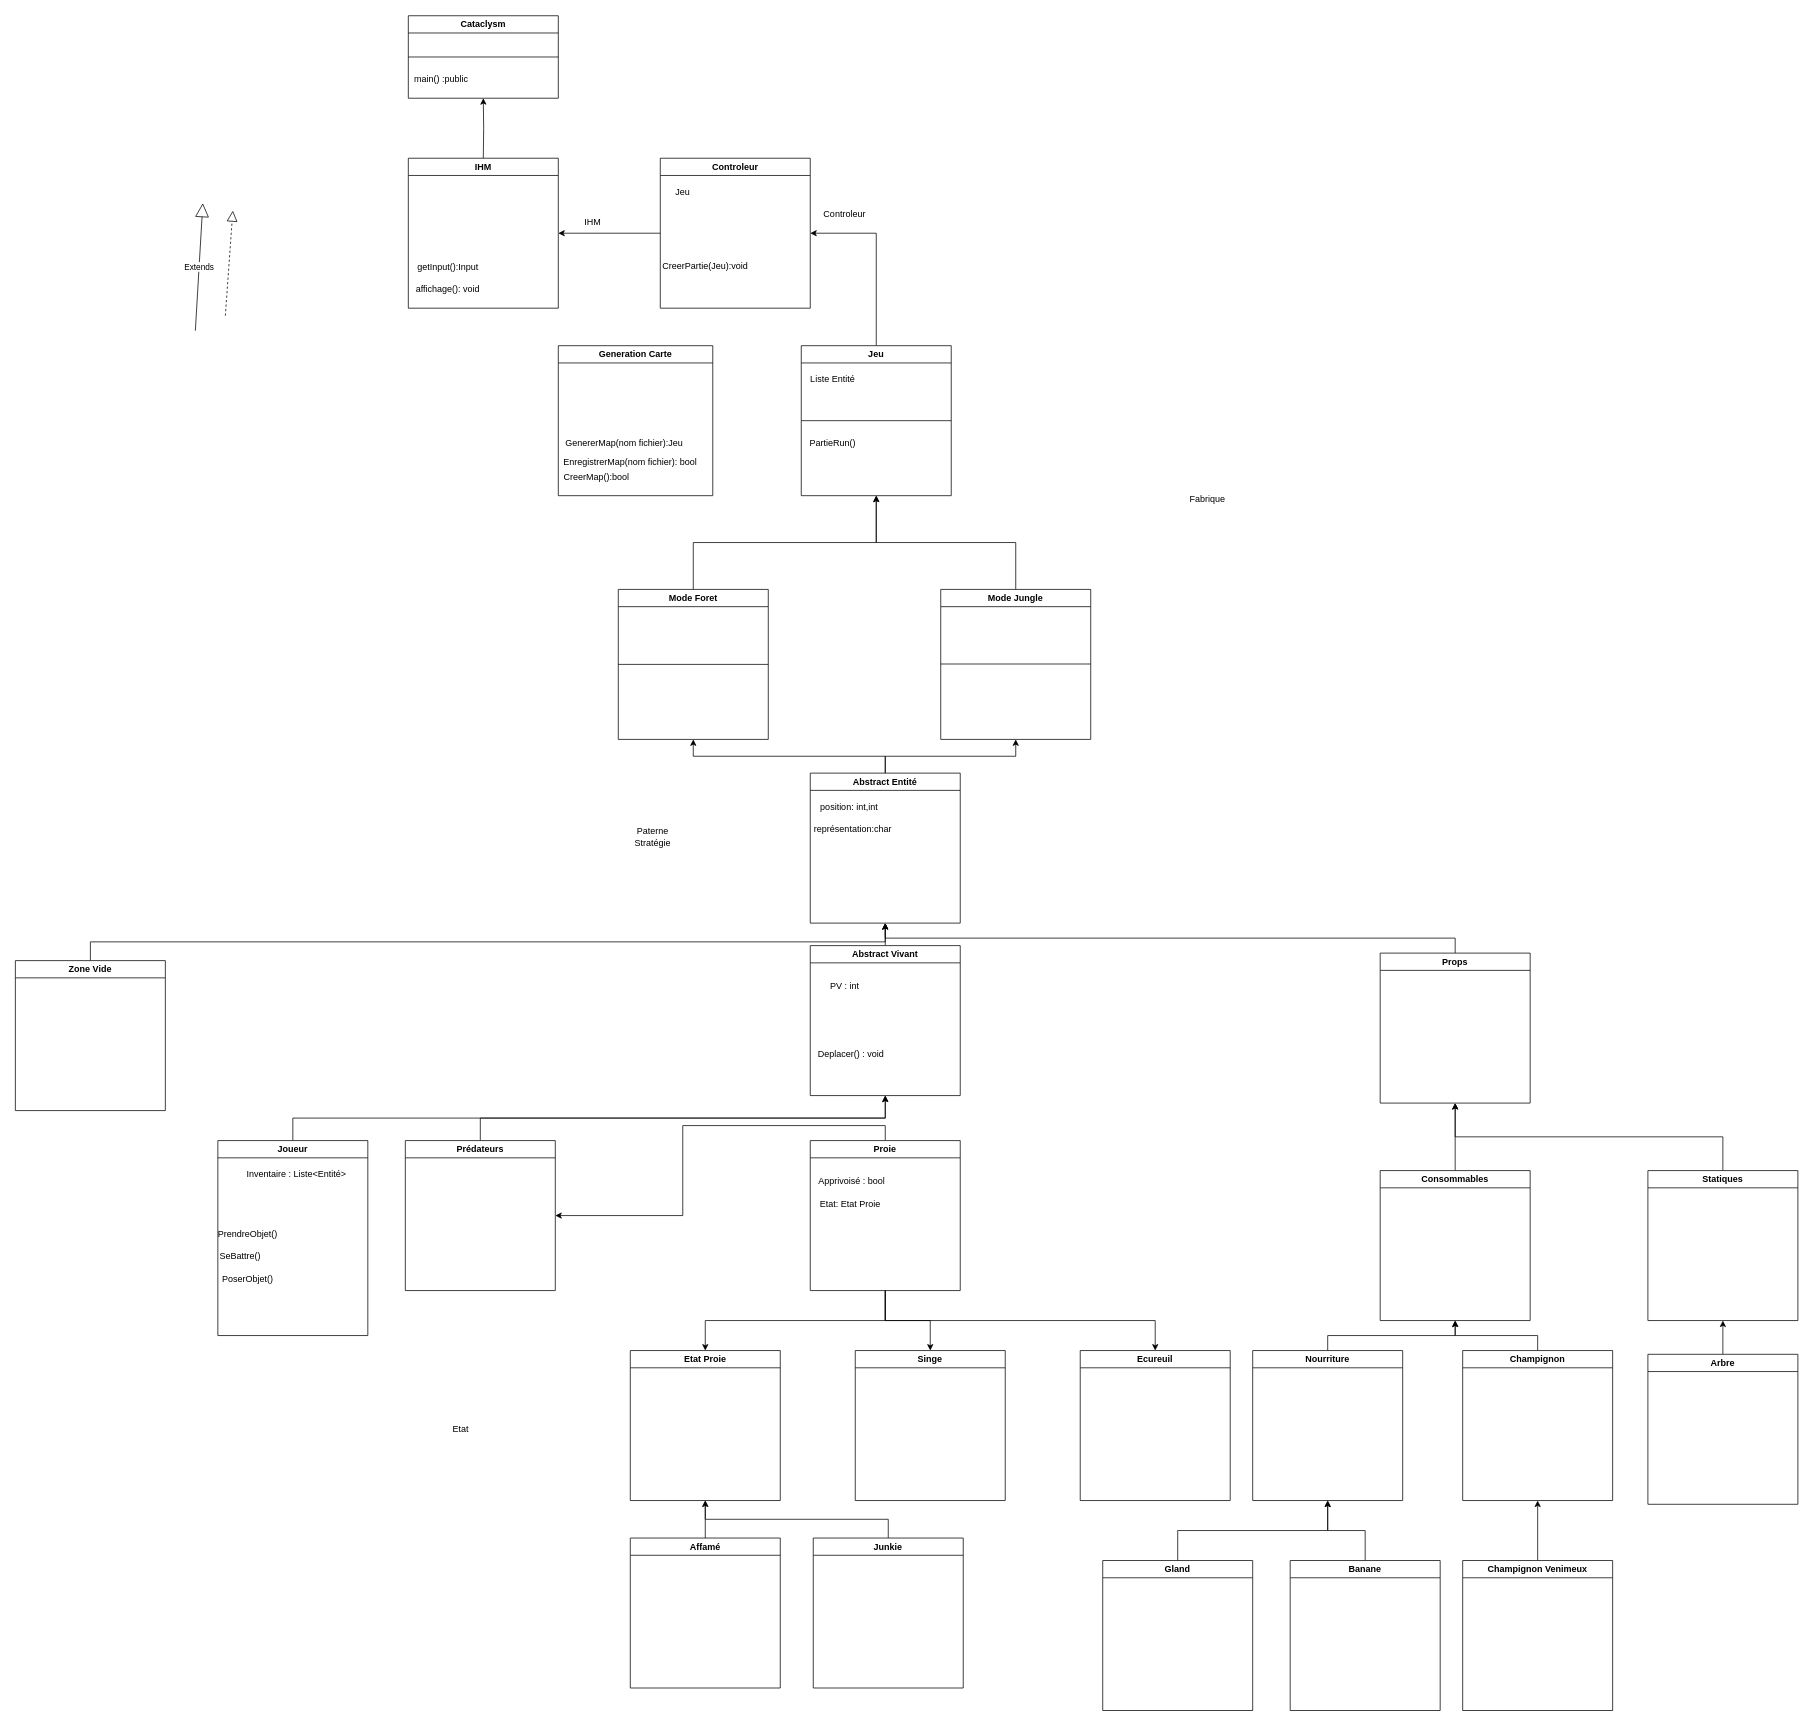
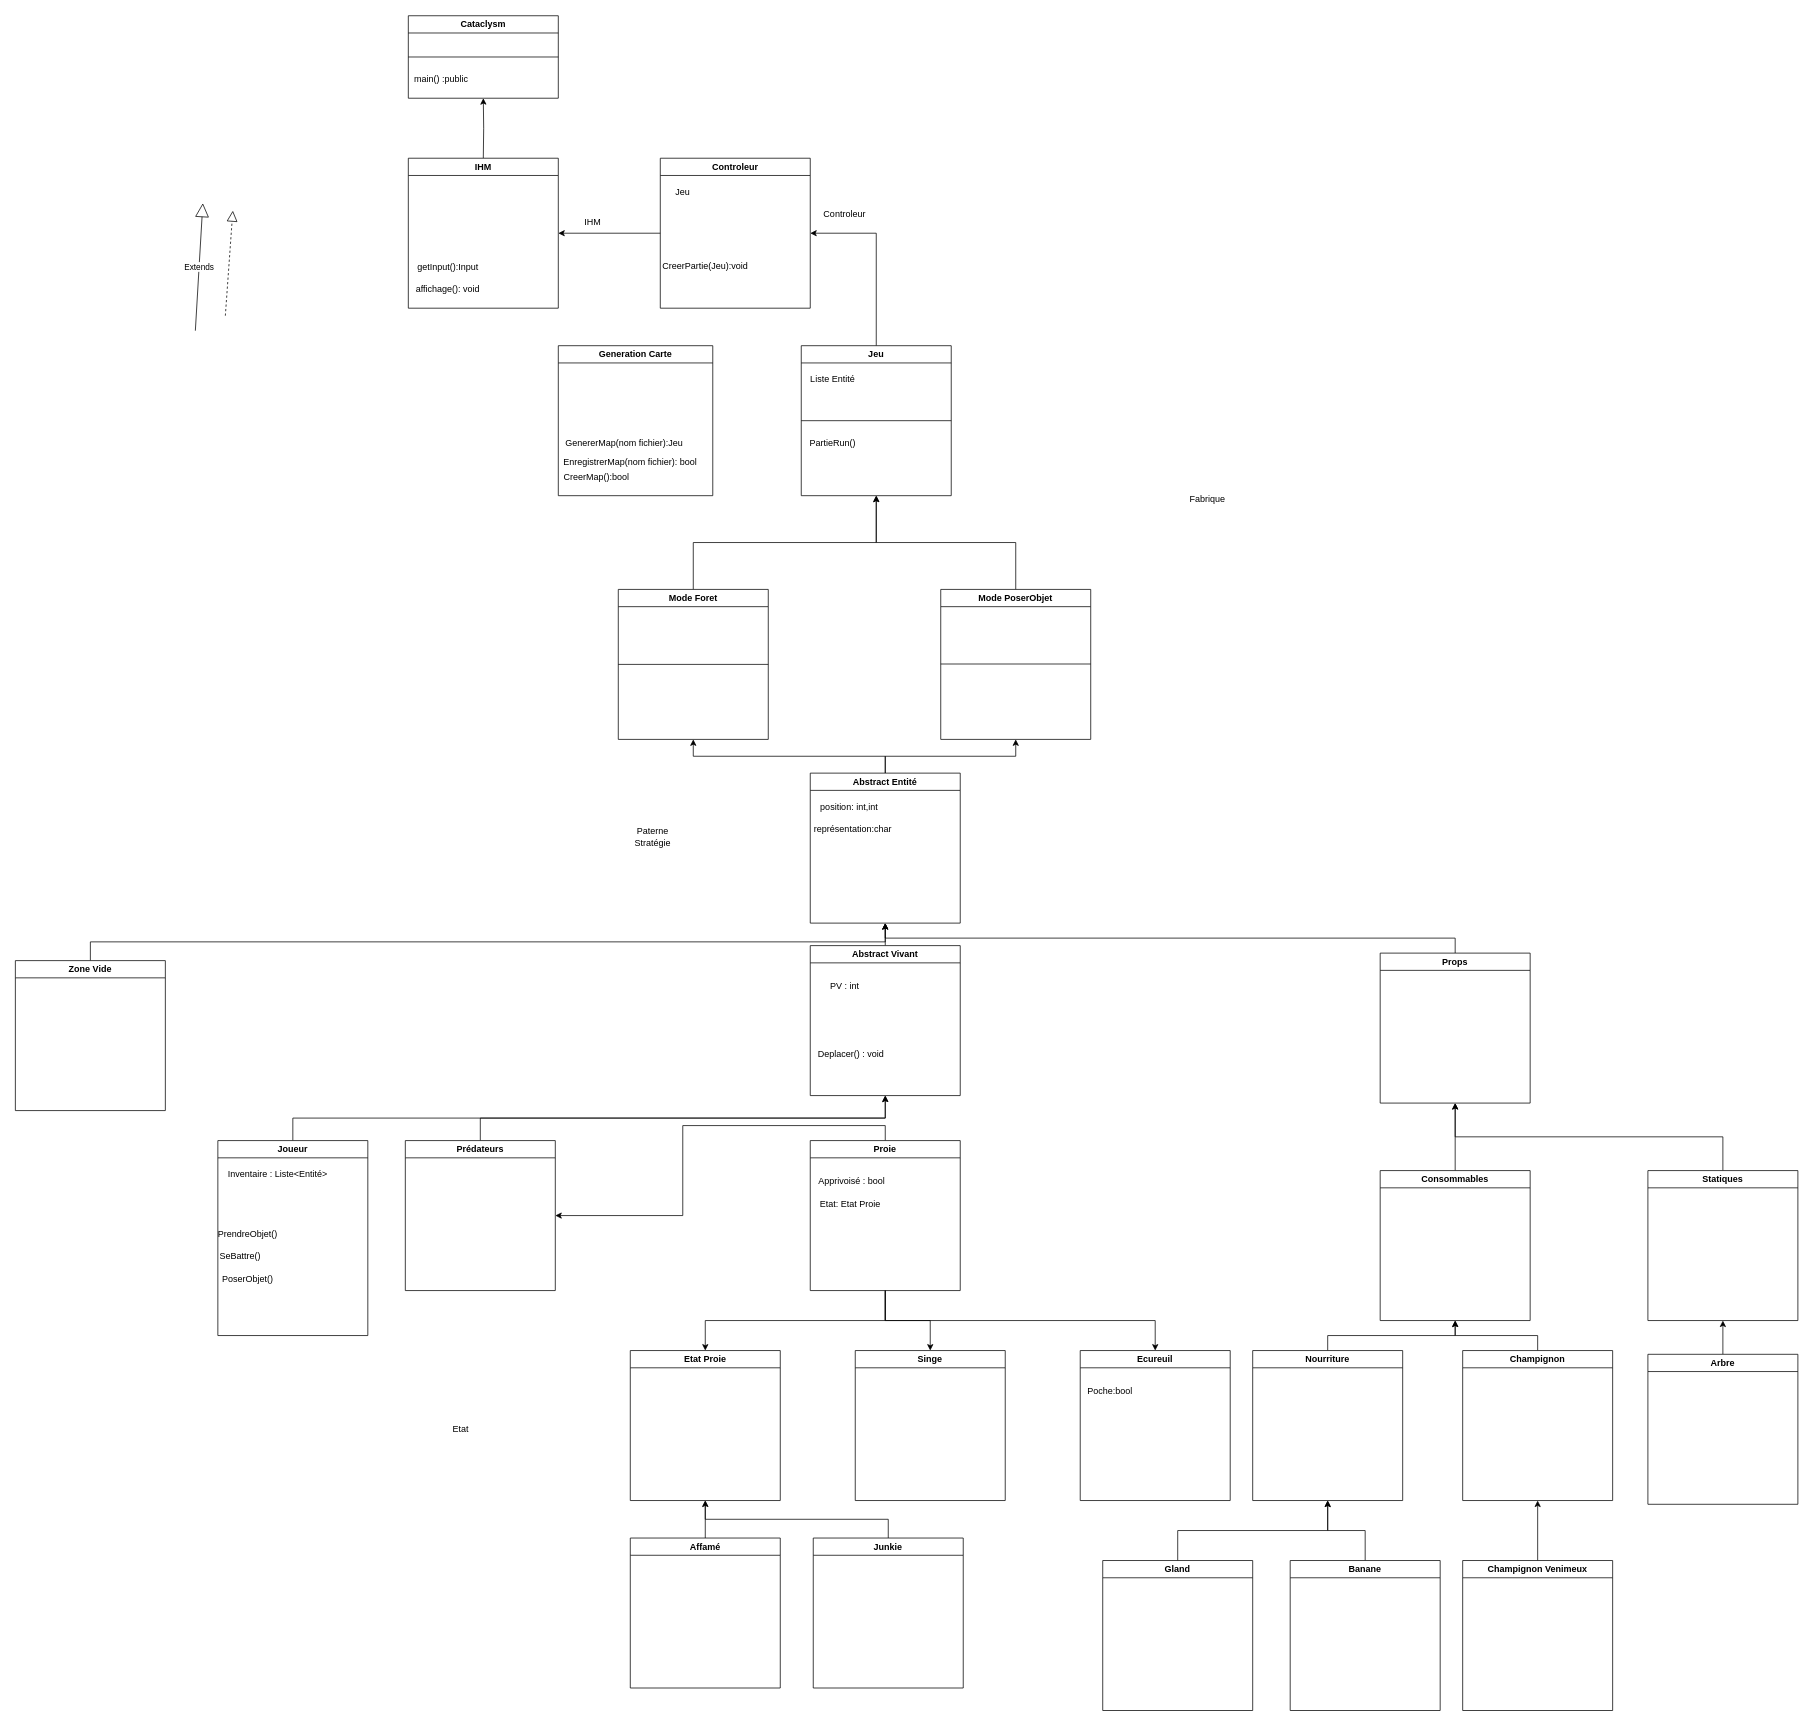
node "Mode Jungle": label "Mode Jungle" -> "Mode PoserObjet"
node "Inventaire : Liste<Entité>": moved (297, 1174) -> (278, 1174)
node "Poche:bool": added
